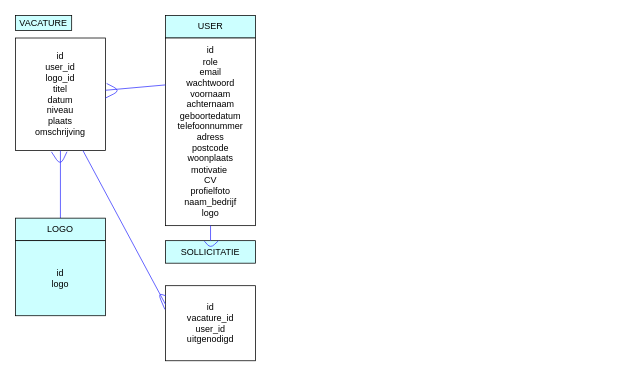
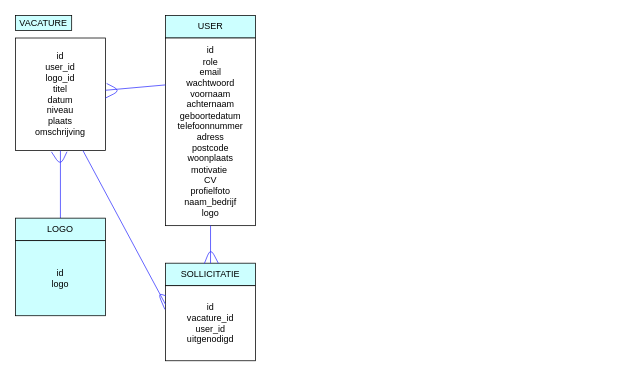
node "SOLLICITATIE": moved (210, 252) -> (210, 274)
